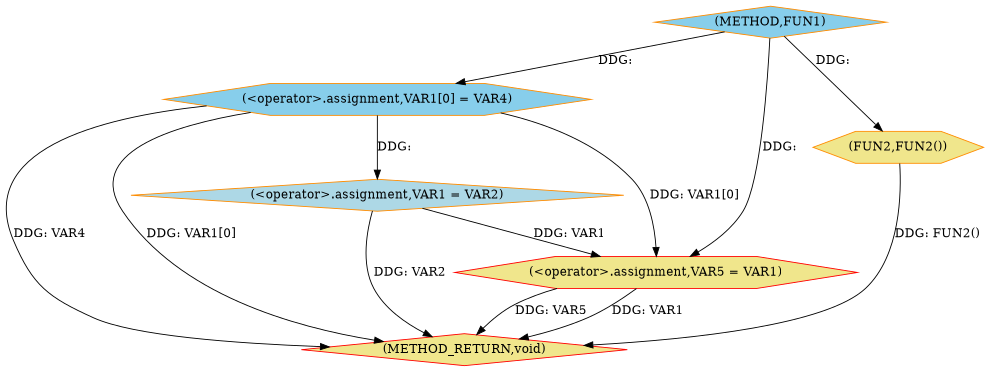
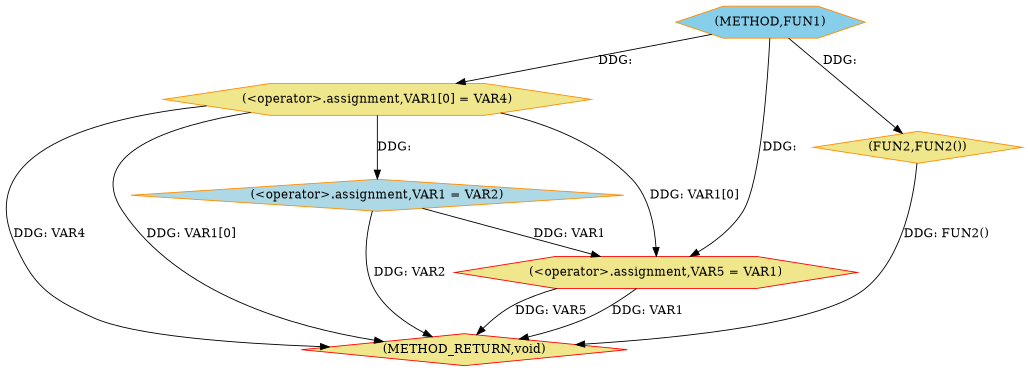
node "(METHOD,FUN1)": shape diamond -> hexagon
node "(<operator>.assignment,VAR1[0] = VAR4)": fillcolor skyblue -> khaki
node "(FUN2,FUN2())": shape hexagon -> diamond
